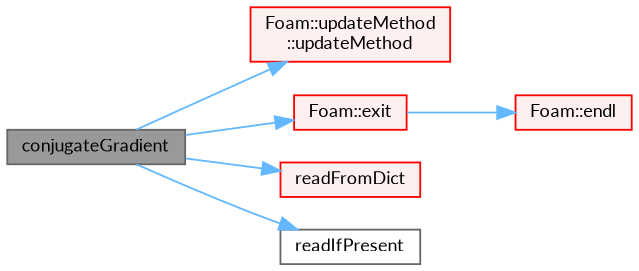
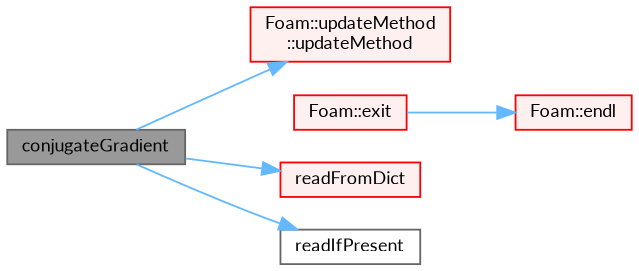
edge "conjugateGradient" -> "Foam::exit": removed
